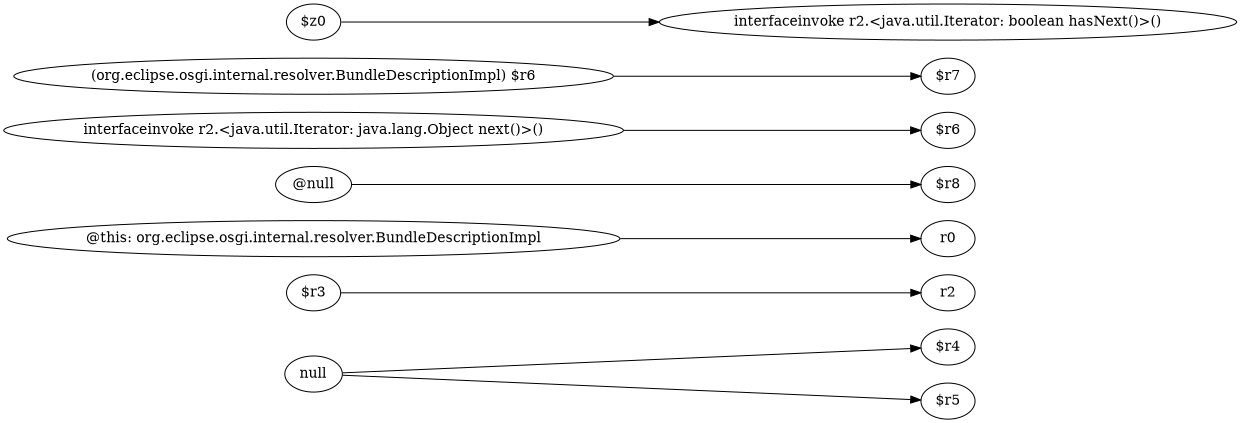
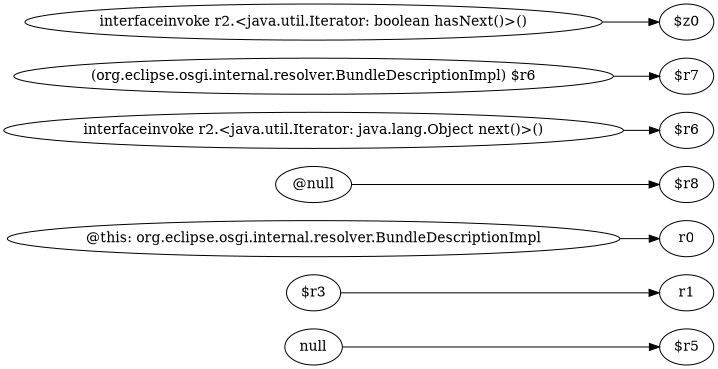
edge "$z0" -> "interfaceinvoke r2.<java.util.Iterator: boolean hasNext()>()": reversed
node "r2": label "r2" -> "r1"
node "$r4": removed
